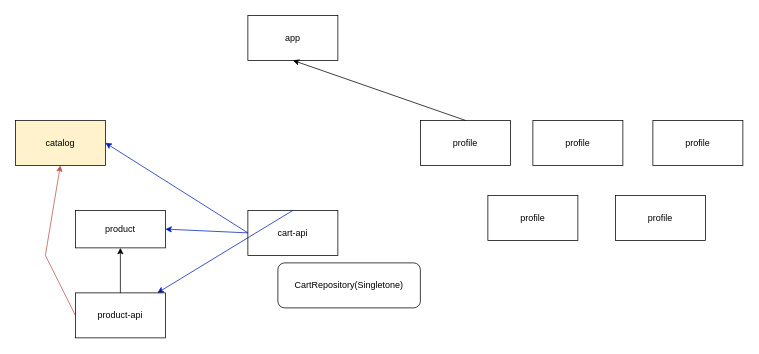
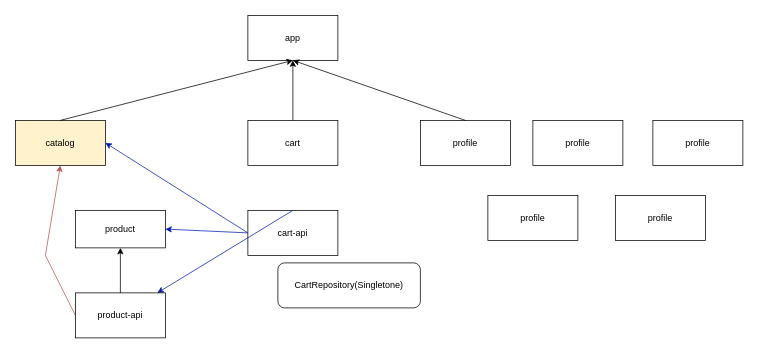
edge "cart" -> "app": added
edge "catalog" -> "app": added
node "cart": added
